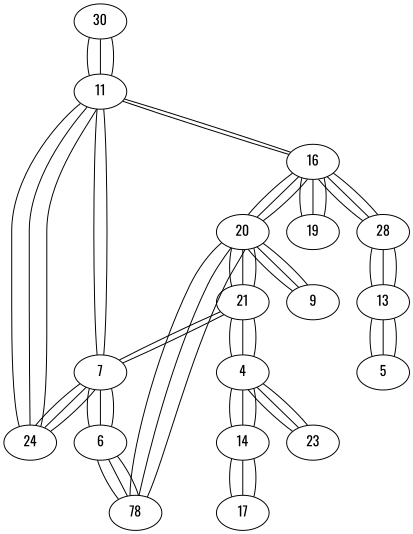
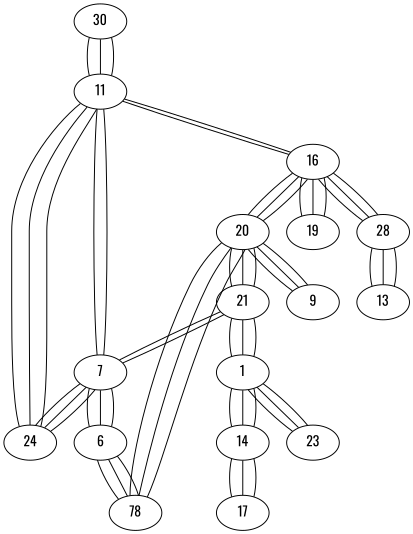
node "4": label "4" -> "1"
node "5": removed
